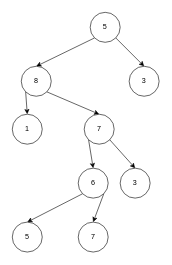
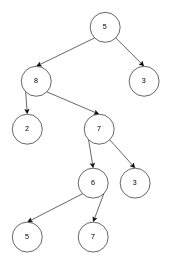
node "1": label "1" -> "2"
